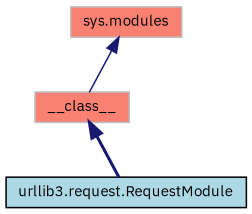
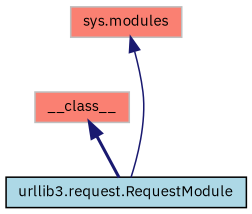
edge "__class__" -> "sys.modules": now "urllib3.request.RequestModule" -> "sys.modules"
